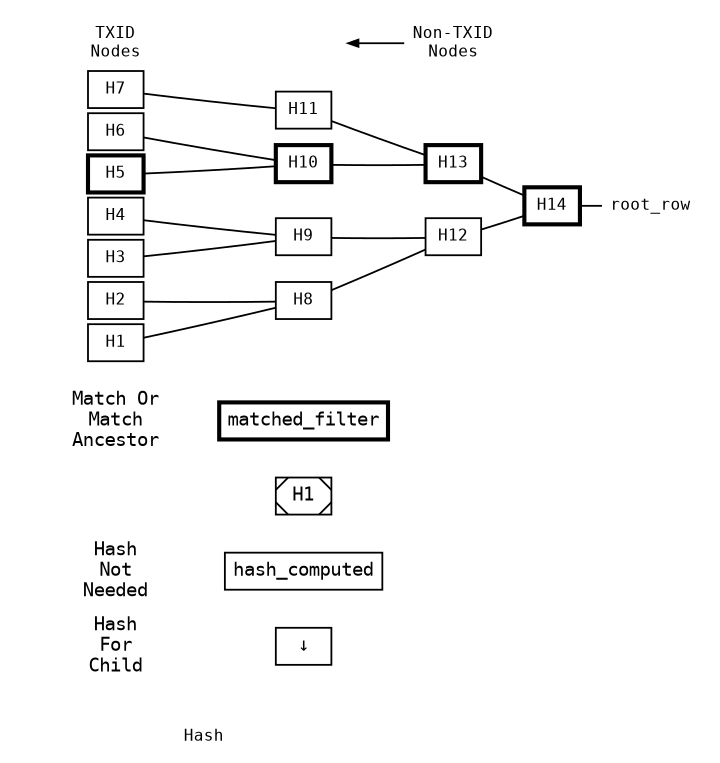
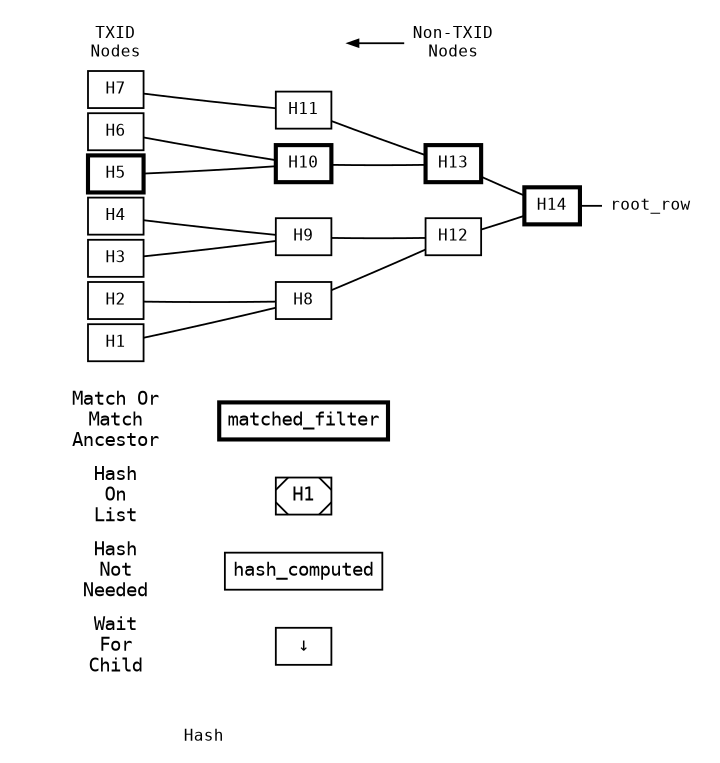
node "Hash On List": added
node "Hash For Child": label "Hash For Child" -> "Wait For Child"
